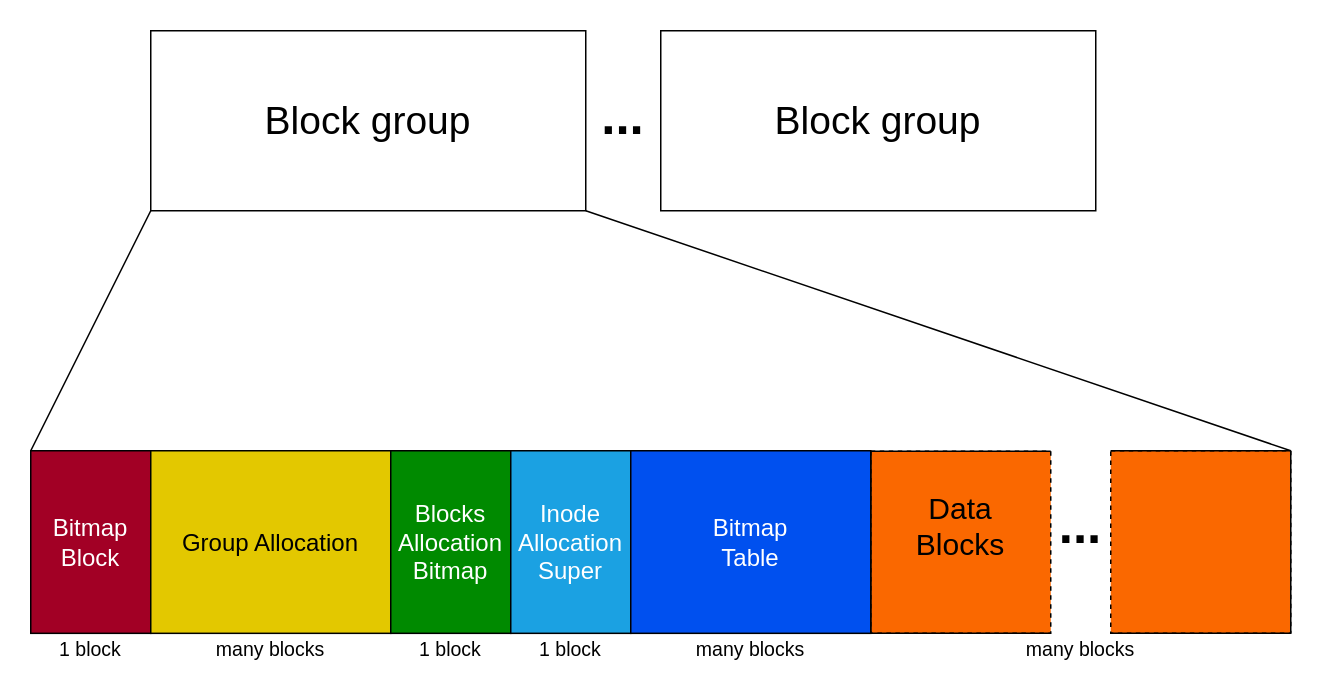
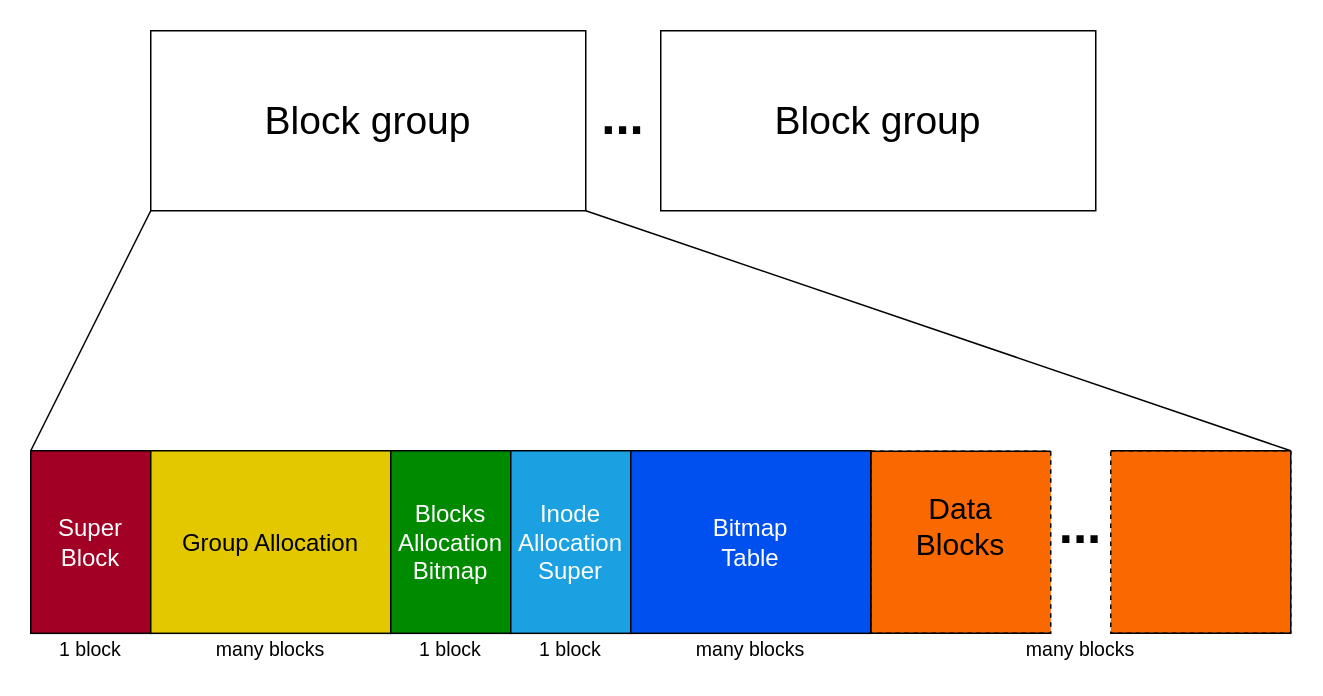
node "Bitmap Block": label "Bitmap Block" -> "Super Block"
